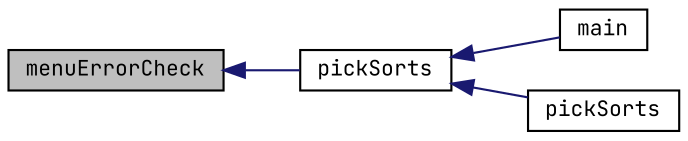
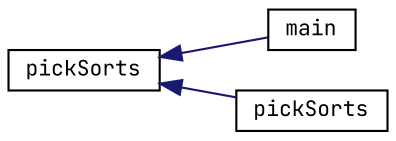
node "menuErrorCheck": removed
